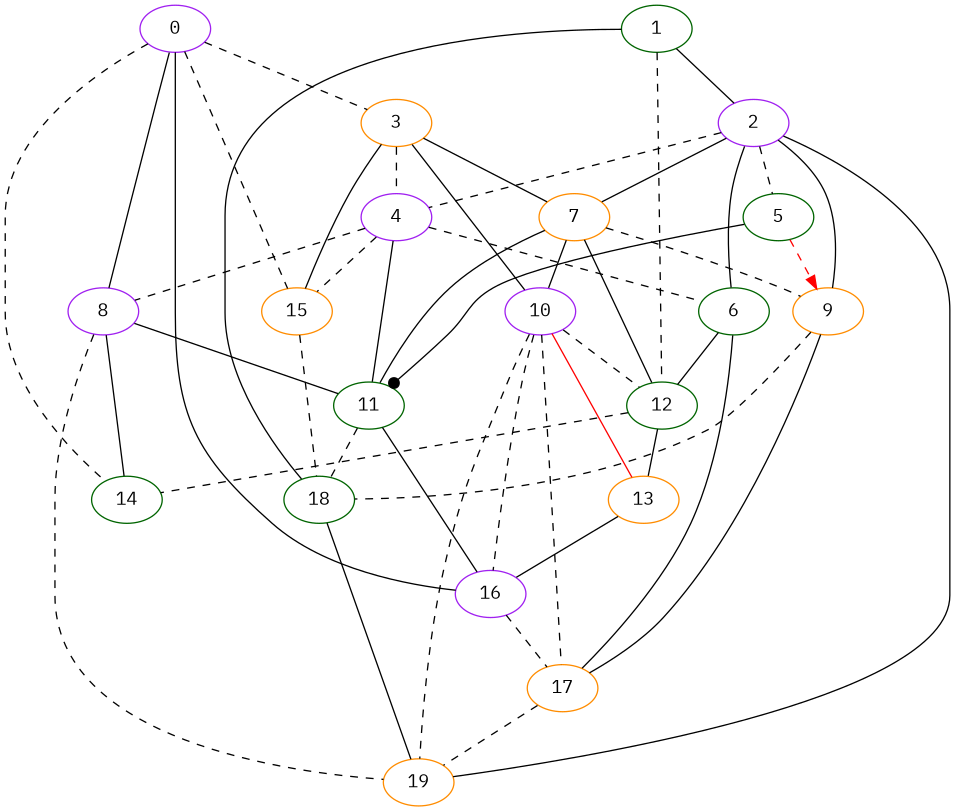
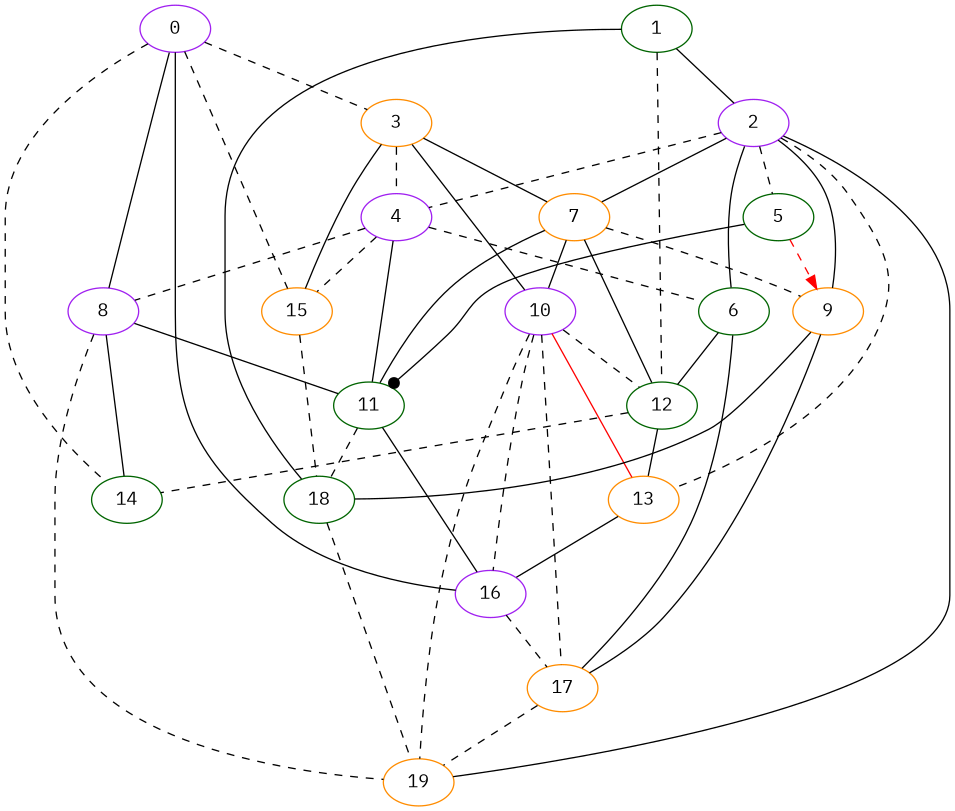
edge "2" -- "13": added
edge "9" -- "18": style dashed -> solid
edge "18" -- "19": style solid -> dashed
